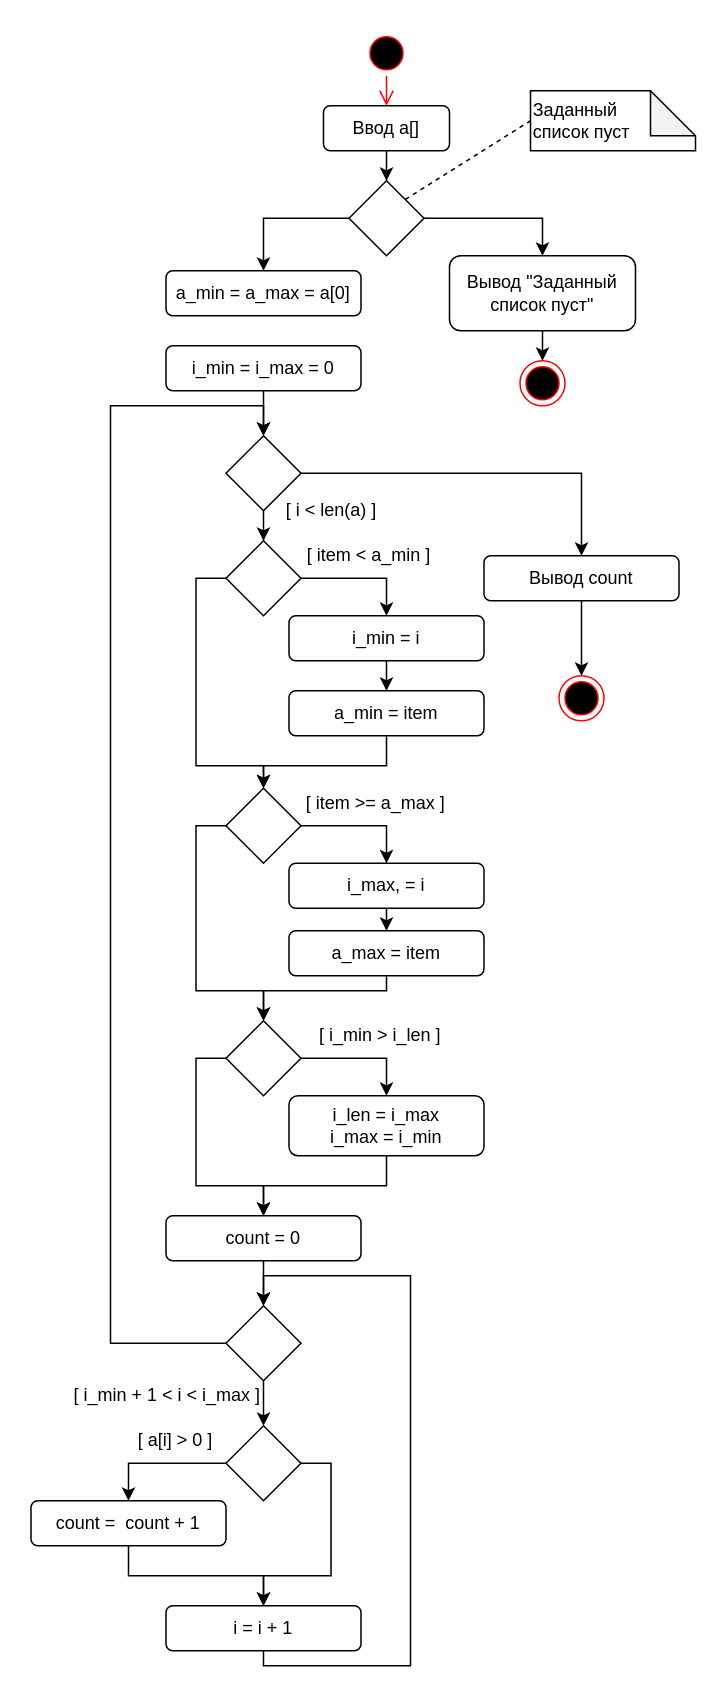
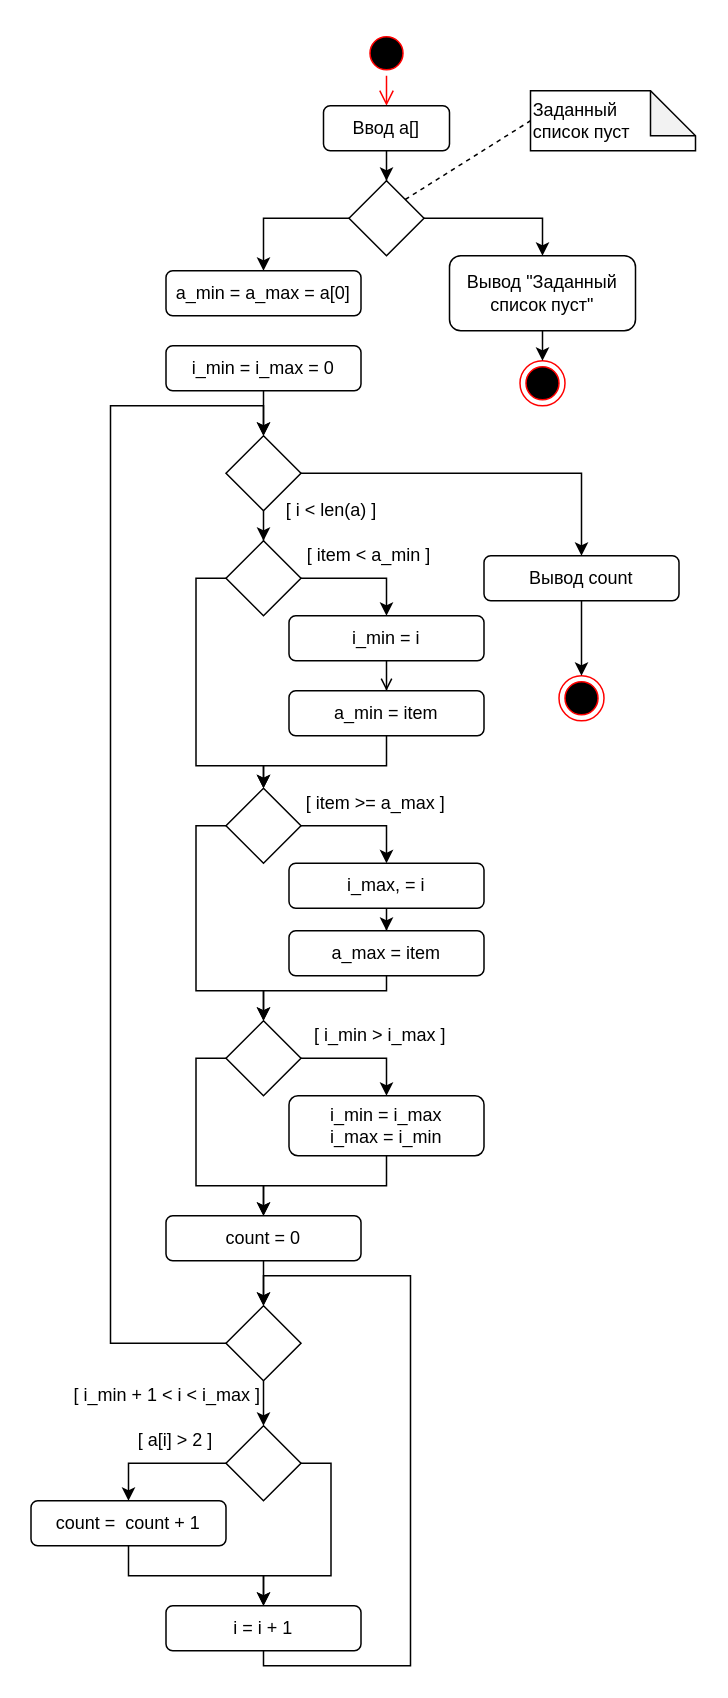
edge "i_min = i" -> "a_min = item": arrowhead classic -> open
node "[ i_min > i_len ]": label "[ i_min > i_len ]" -> "[ i_min > i_max ]"
node "i_len = i_max i_max = i_min": label "i_len = i_max i_max = i_min" -> "i_min = i_max i_max = i_min"
node "[ a[i] > 0 ]": label "[ a[i] > 0 ]" -> "[ a[i] > 2 ]"
